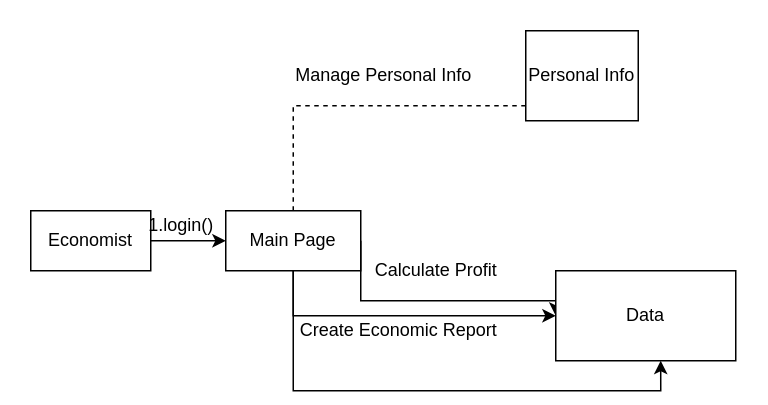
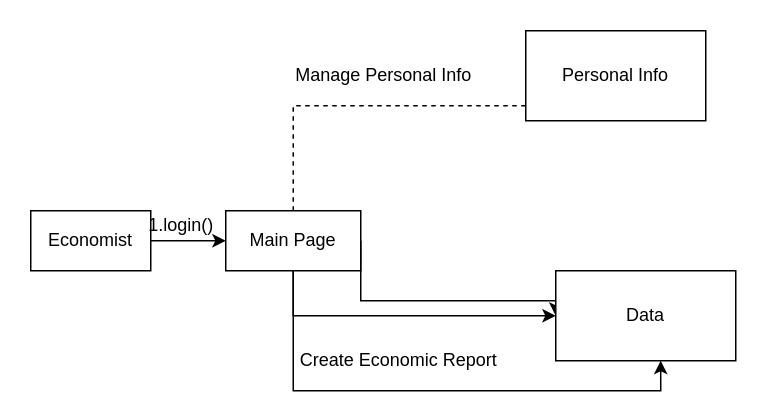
node "Personal Info": size 113x90 -> 180x90
node "Calculate Profit": removed
node "Create Economic Report": moved (398, 331) -> (398, 361)
